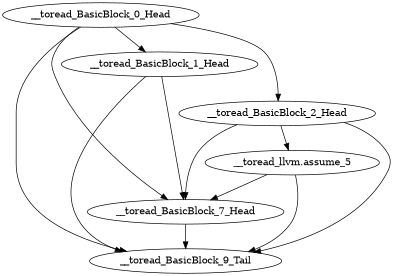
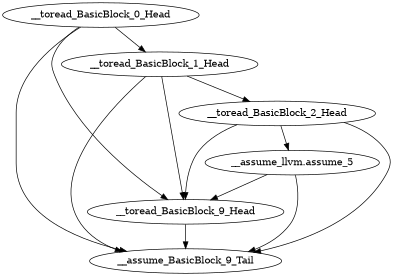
edge "__toread_BasicBlock_0_Head" -> "__toread_BasicBlock_2_Head": now "__toread_BasicBlock_1_Head" -> "__toread_BasicBlock_2_Head"
node "__toread_llvm.assume_5": label "__toread_llvm.assume_5" -> "__assume_llvm.assume_5"
node "__toread_BasicBlock_7_Head": label "__toread_BasicBlock_7_Head" -> "__toread_BasicBlock_9_Head"
node "__toread_BasicBlock_9_Tail": label "__toread_BasicBlock_9_Tail" -> "__assume_BasicBlock_9_Tail"
